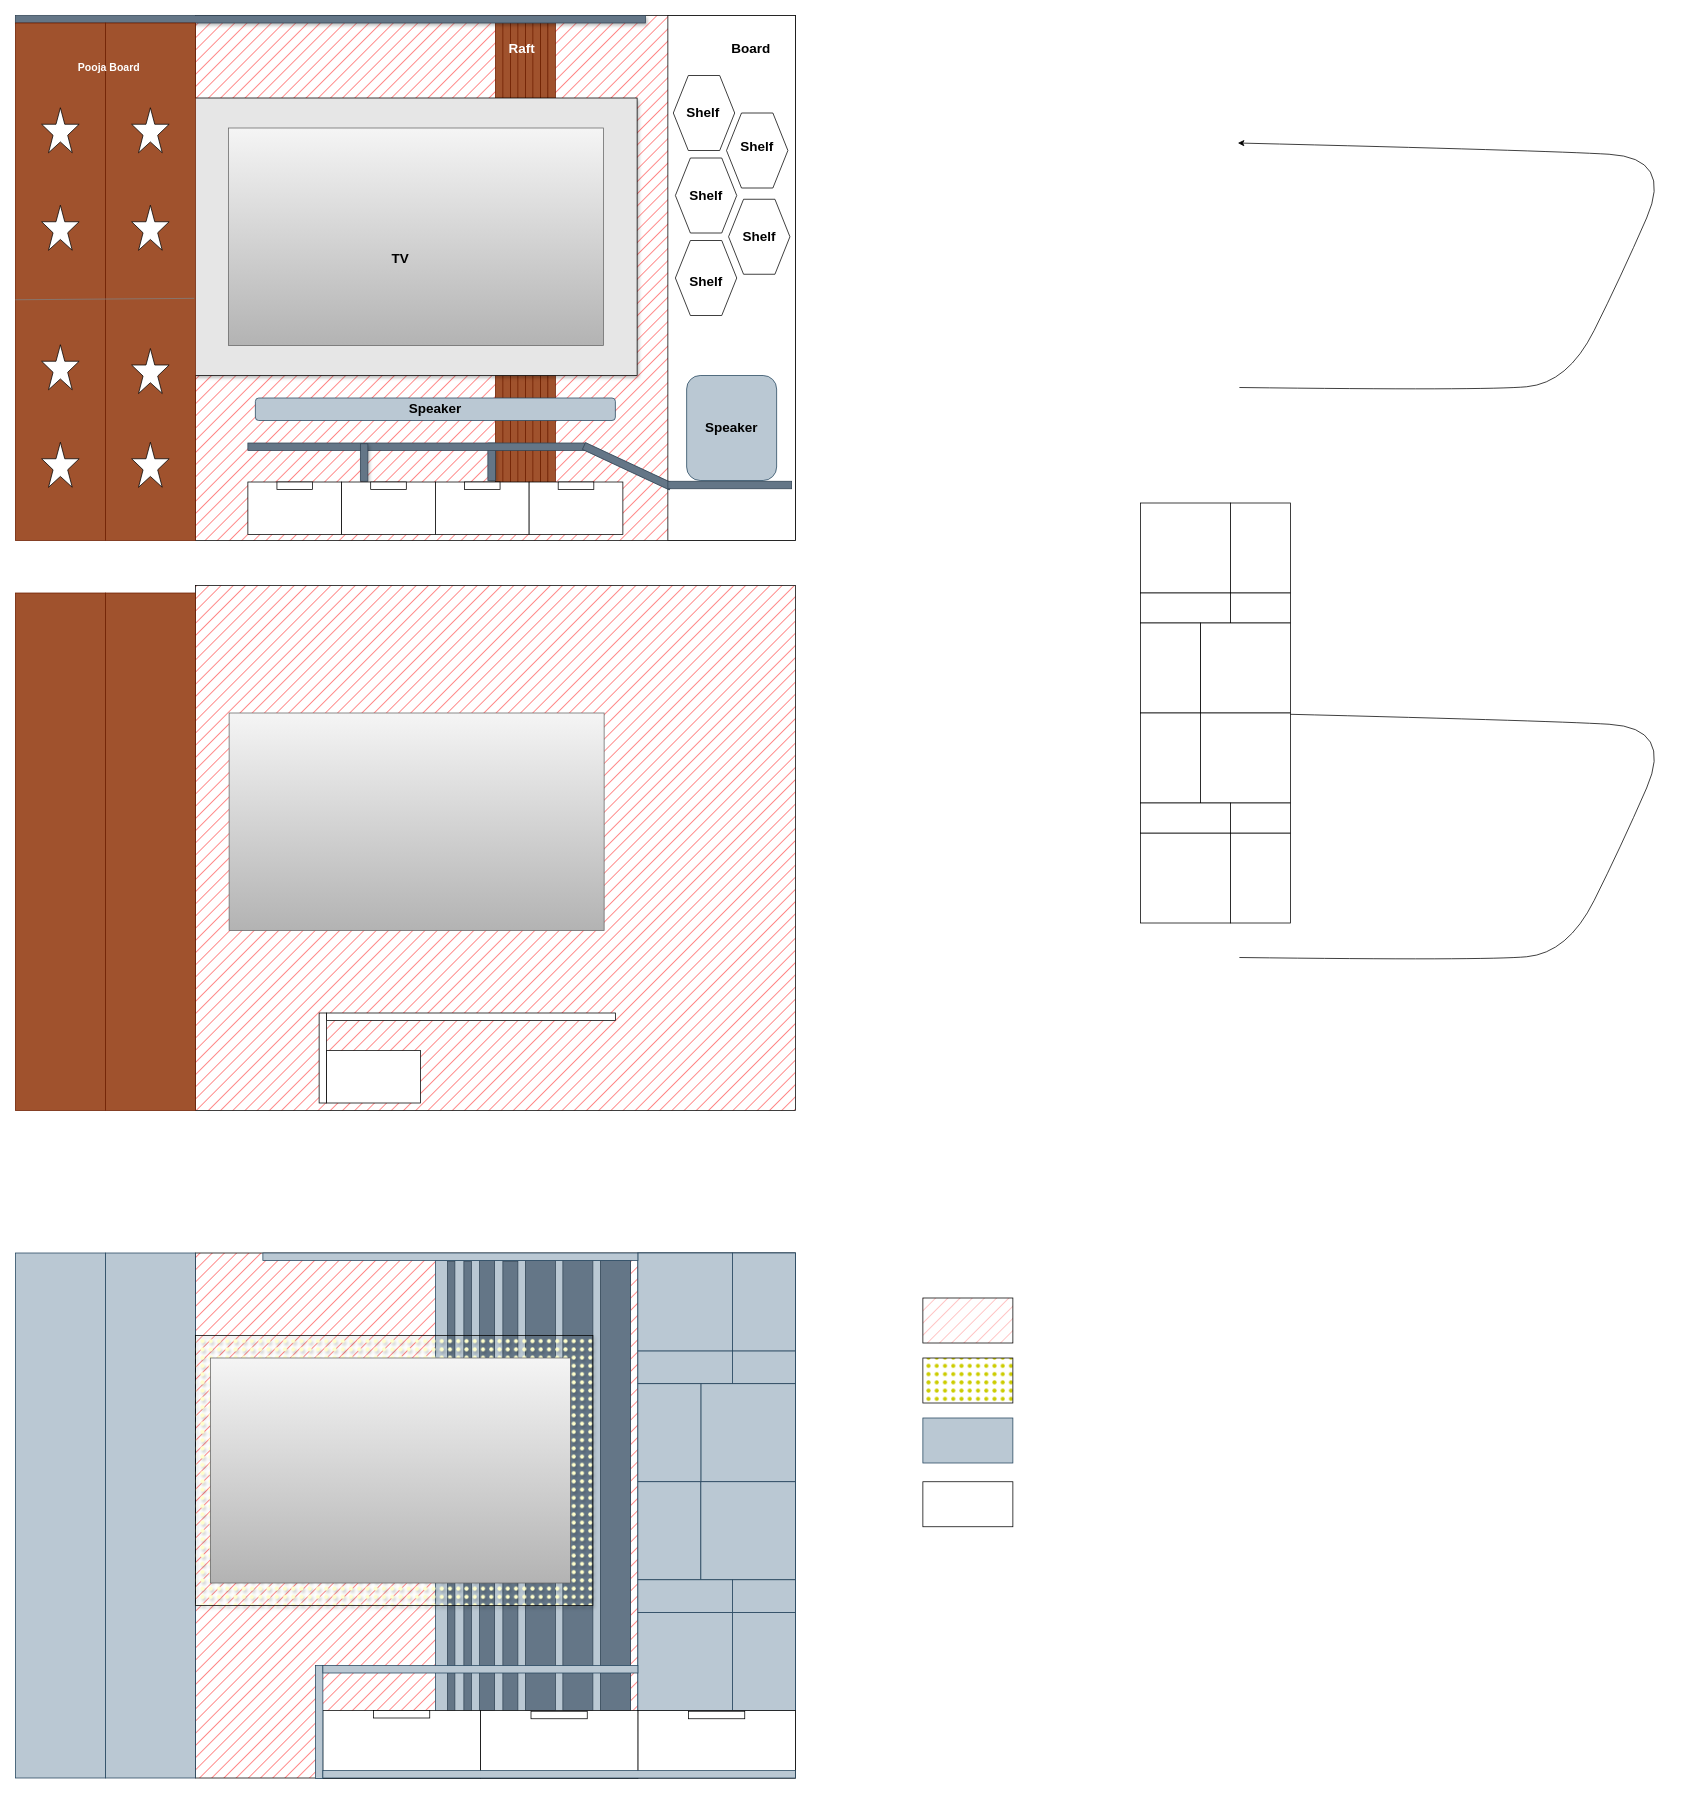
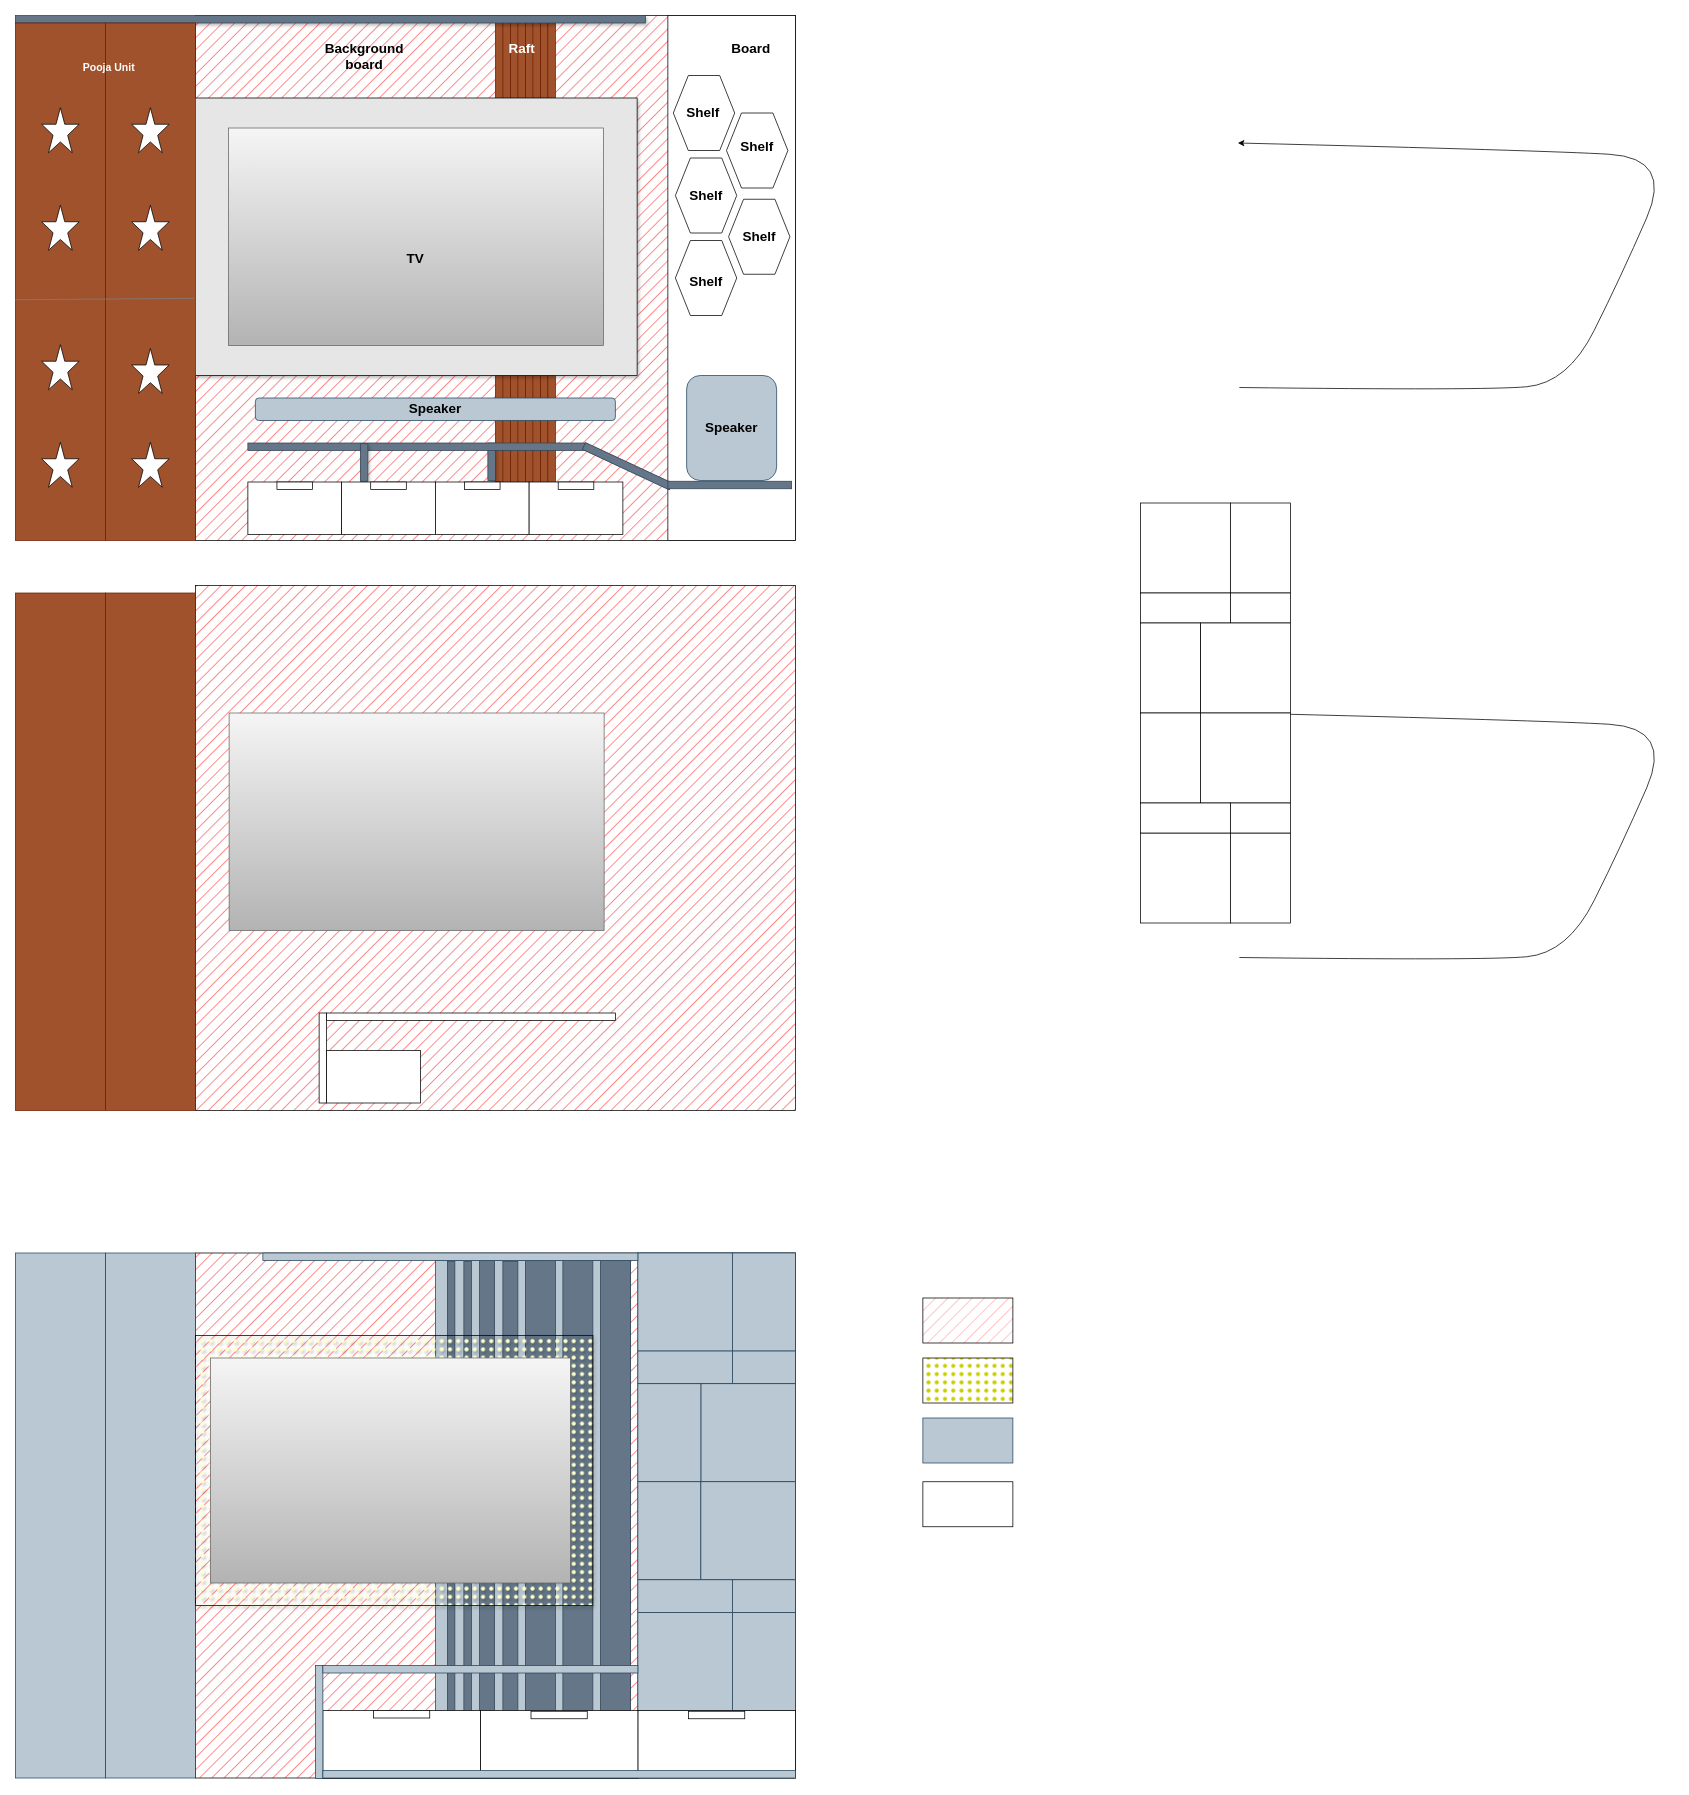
node "Background board": added
node "Pooja Board": label "Pooja Board" -> "Pooja Unit"
node "TV": moved (401, 259) -> (416, 259)
